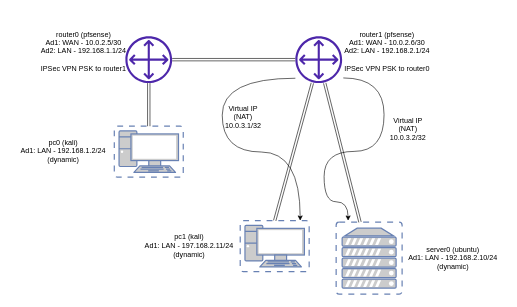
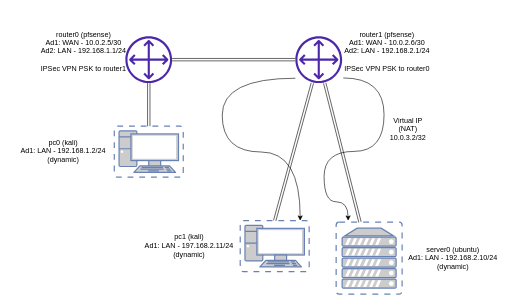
node "Virtual IP (NAT) 10.0.3.1/32": removed
